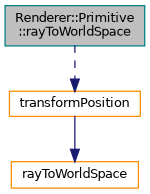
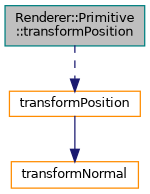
node "Renderer::Primitive ::rayToWorldSpace": label "Renderer::Primitive ::rayToWorldSpace" -> "Renderer::Primitive ::transformPosition"
node "rayToWorldSpace": label "rayToWorldSpace" -> "transformNormal"
